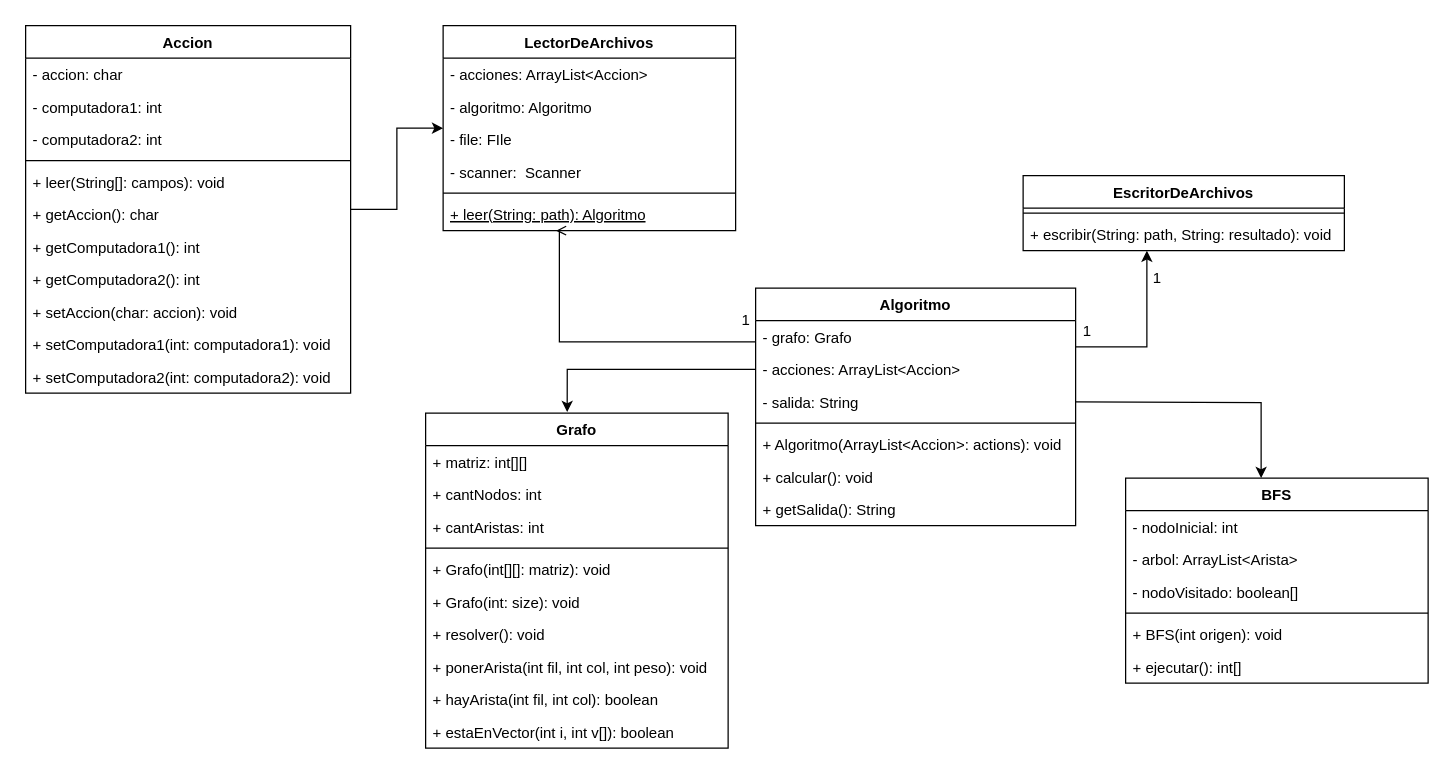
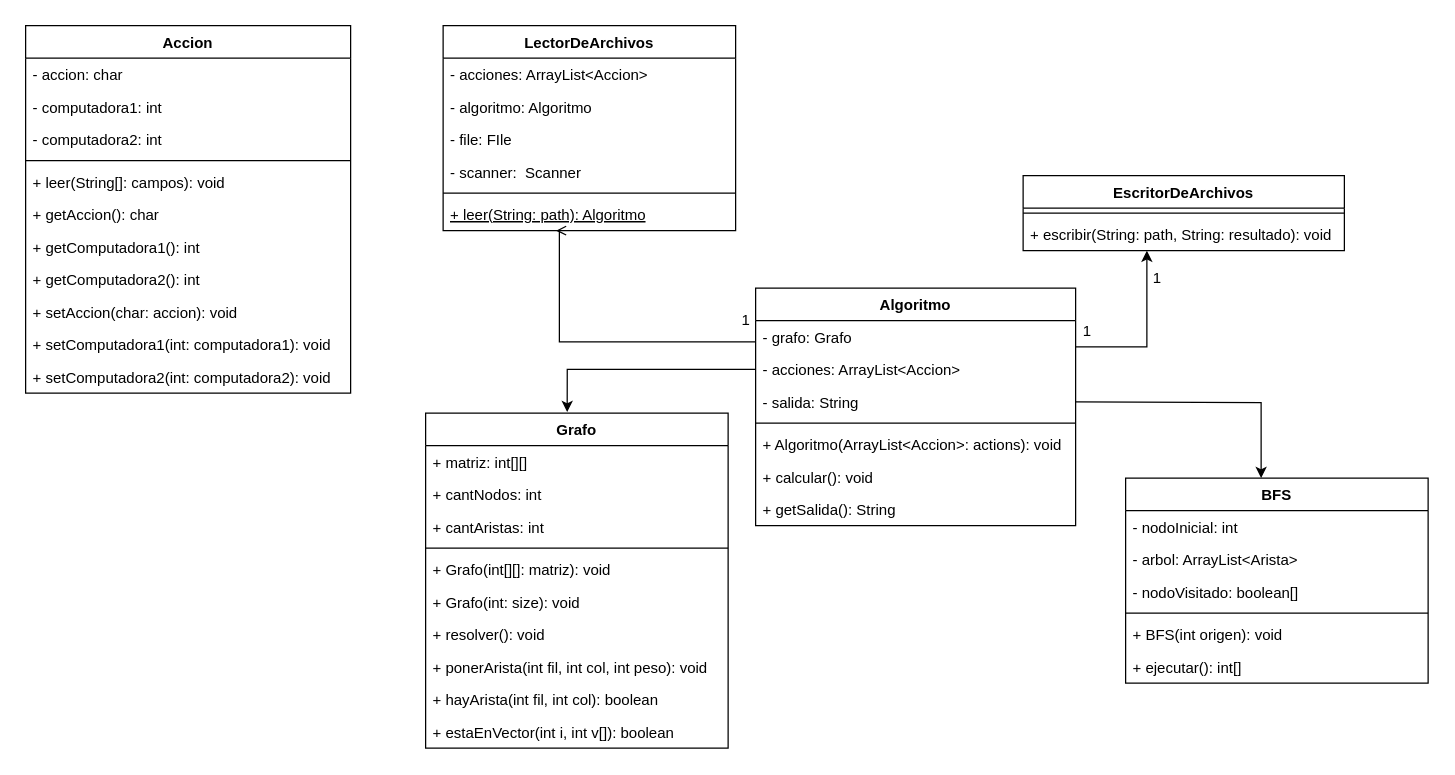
edge "Accion" -> "LectorDeArchivos": removed
